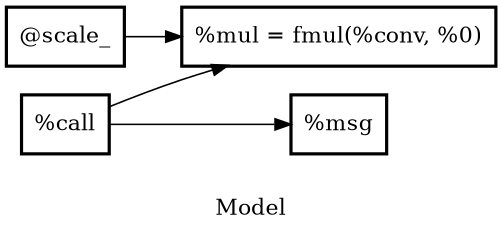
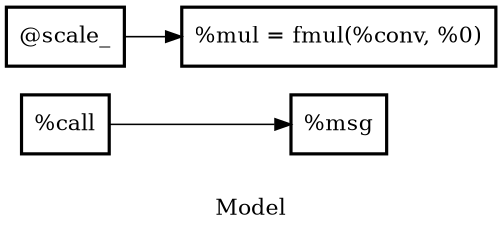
edge "%call" -> "%mul = fmul(%conv, %0)": removed
